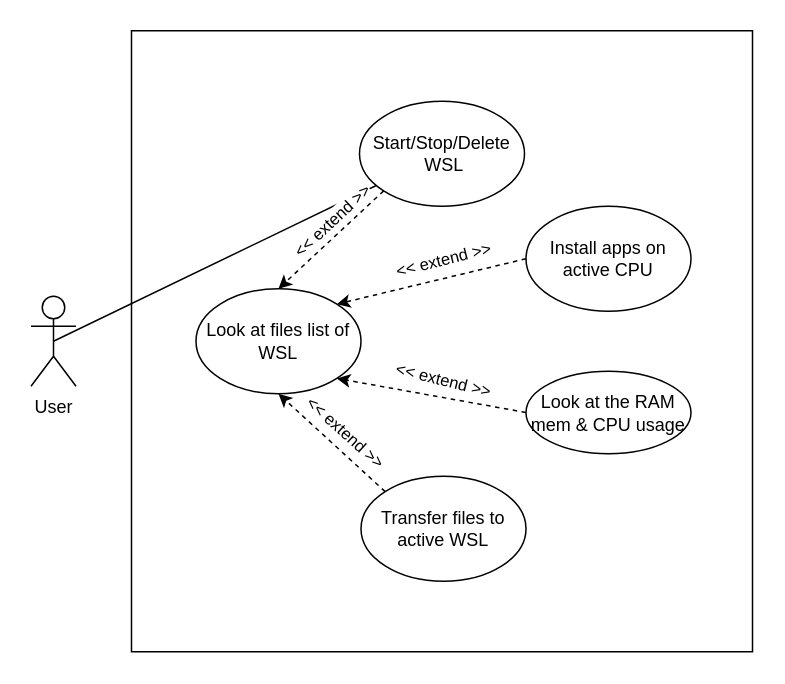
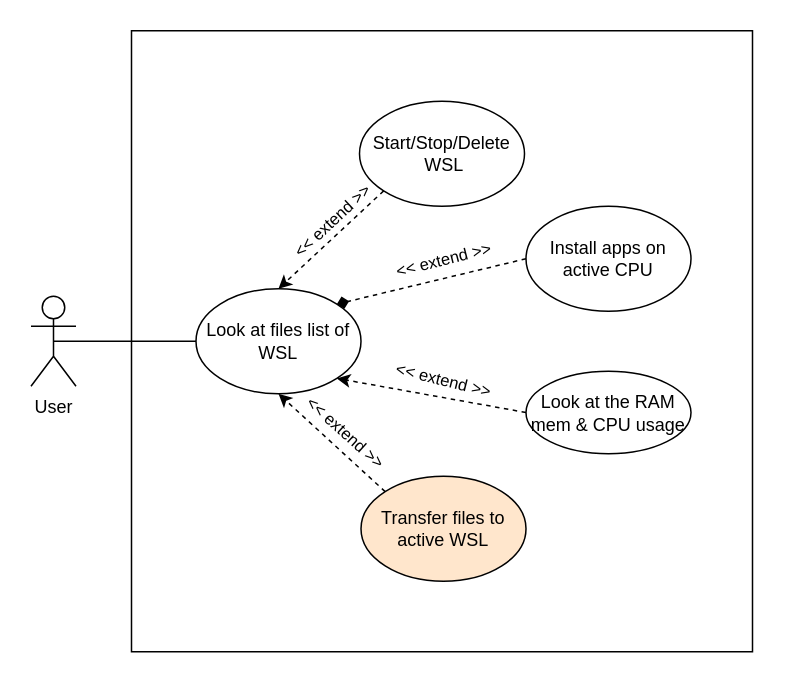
edge "Start/Stop/Delete WSL" -- "User": now "Look at files list of WSL" -- "User"
edge "Install apps on active CPU" -> "Look at files list of WSL": arrowhead classic -> diamond
node "Transfer files to active WSL": fillcolor #ffffff -> #ffe6cc
